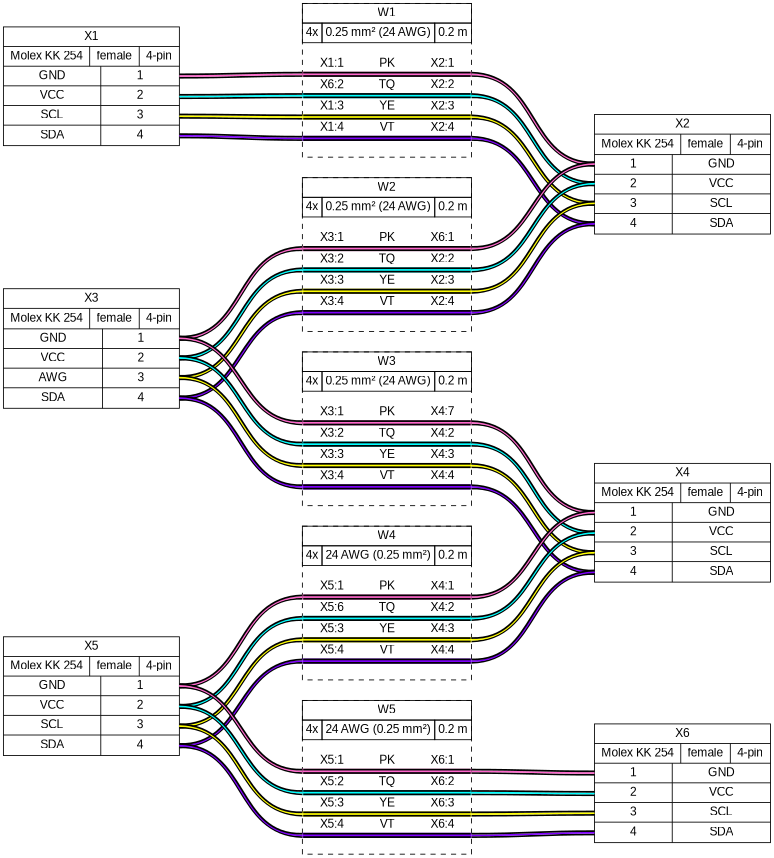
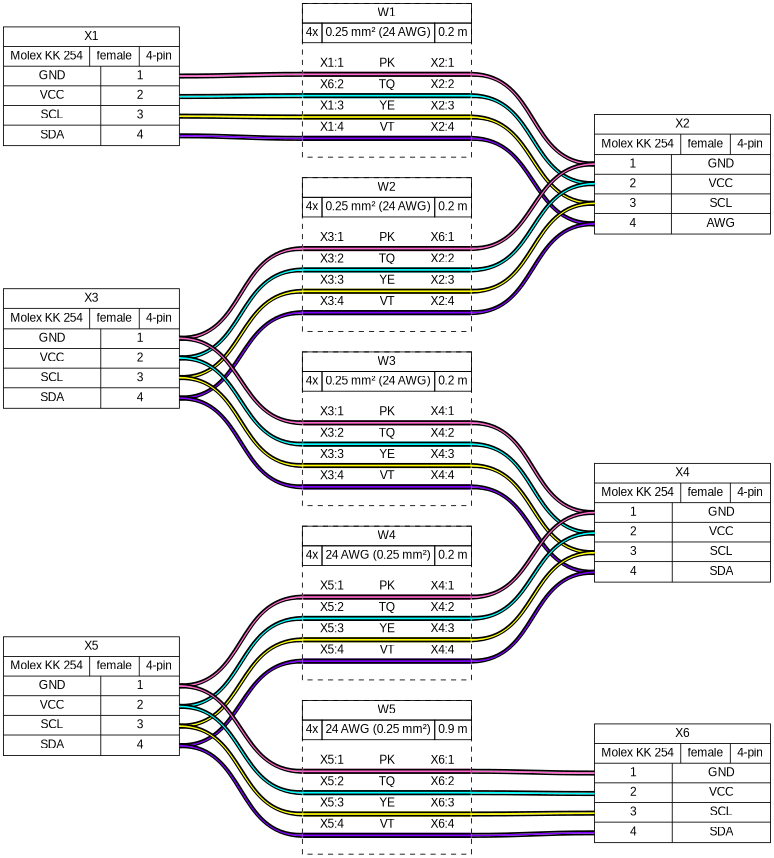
node "X2": text "SDA" -> "AWG"
node "X3": text "AWG" -> "SCL"
node "W3": text "X4:7" -> "X4:1"
node "W4": text "X5:6" -> "X5:2"
node "W5": text "0.2 m" -> "0.9 m"
